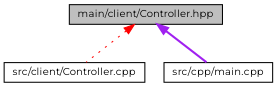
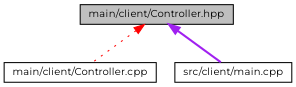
node "src/client/Controller.cpp": label "src/client/Controller.cpp" -> "main/client/Controller.cpp"
node "src/cpp/main.cpp": label "src/cpp/main.cpp" -> "src/client/main.cpp"
